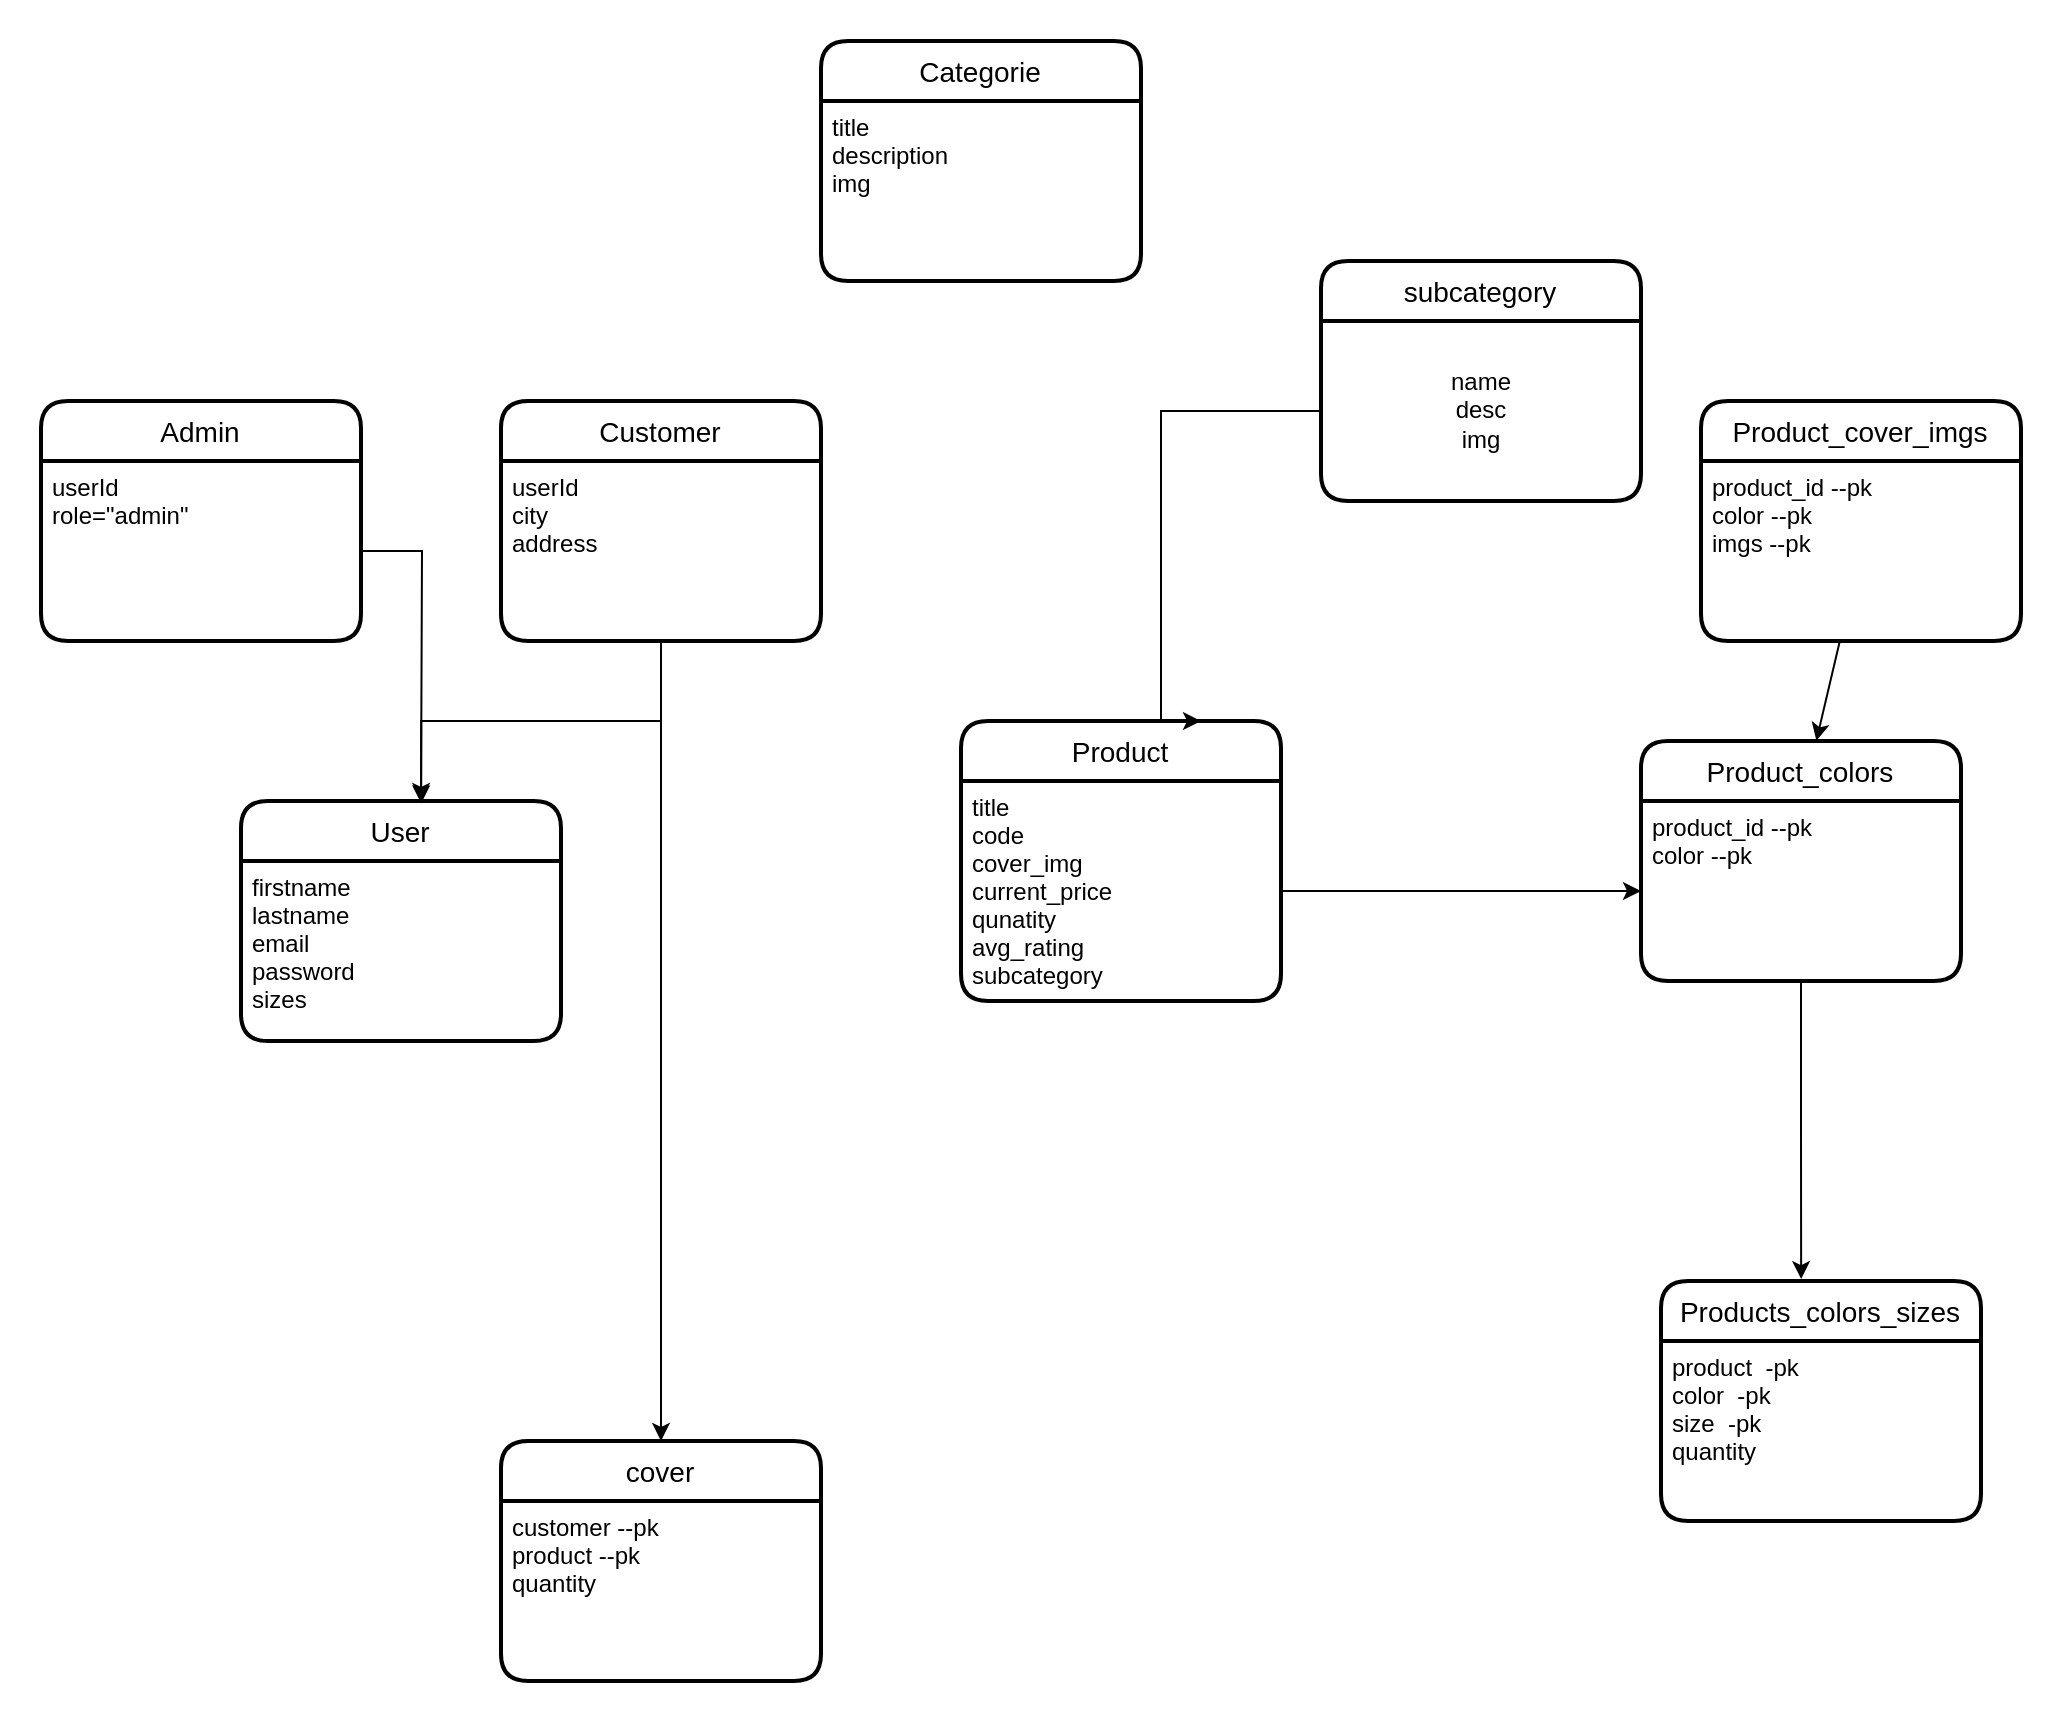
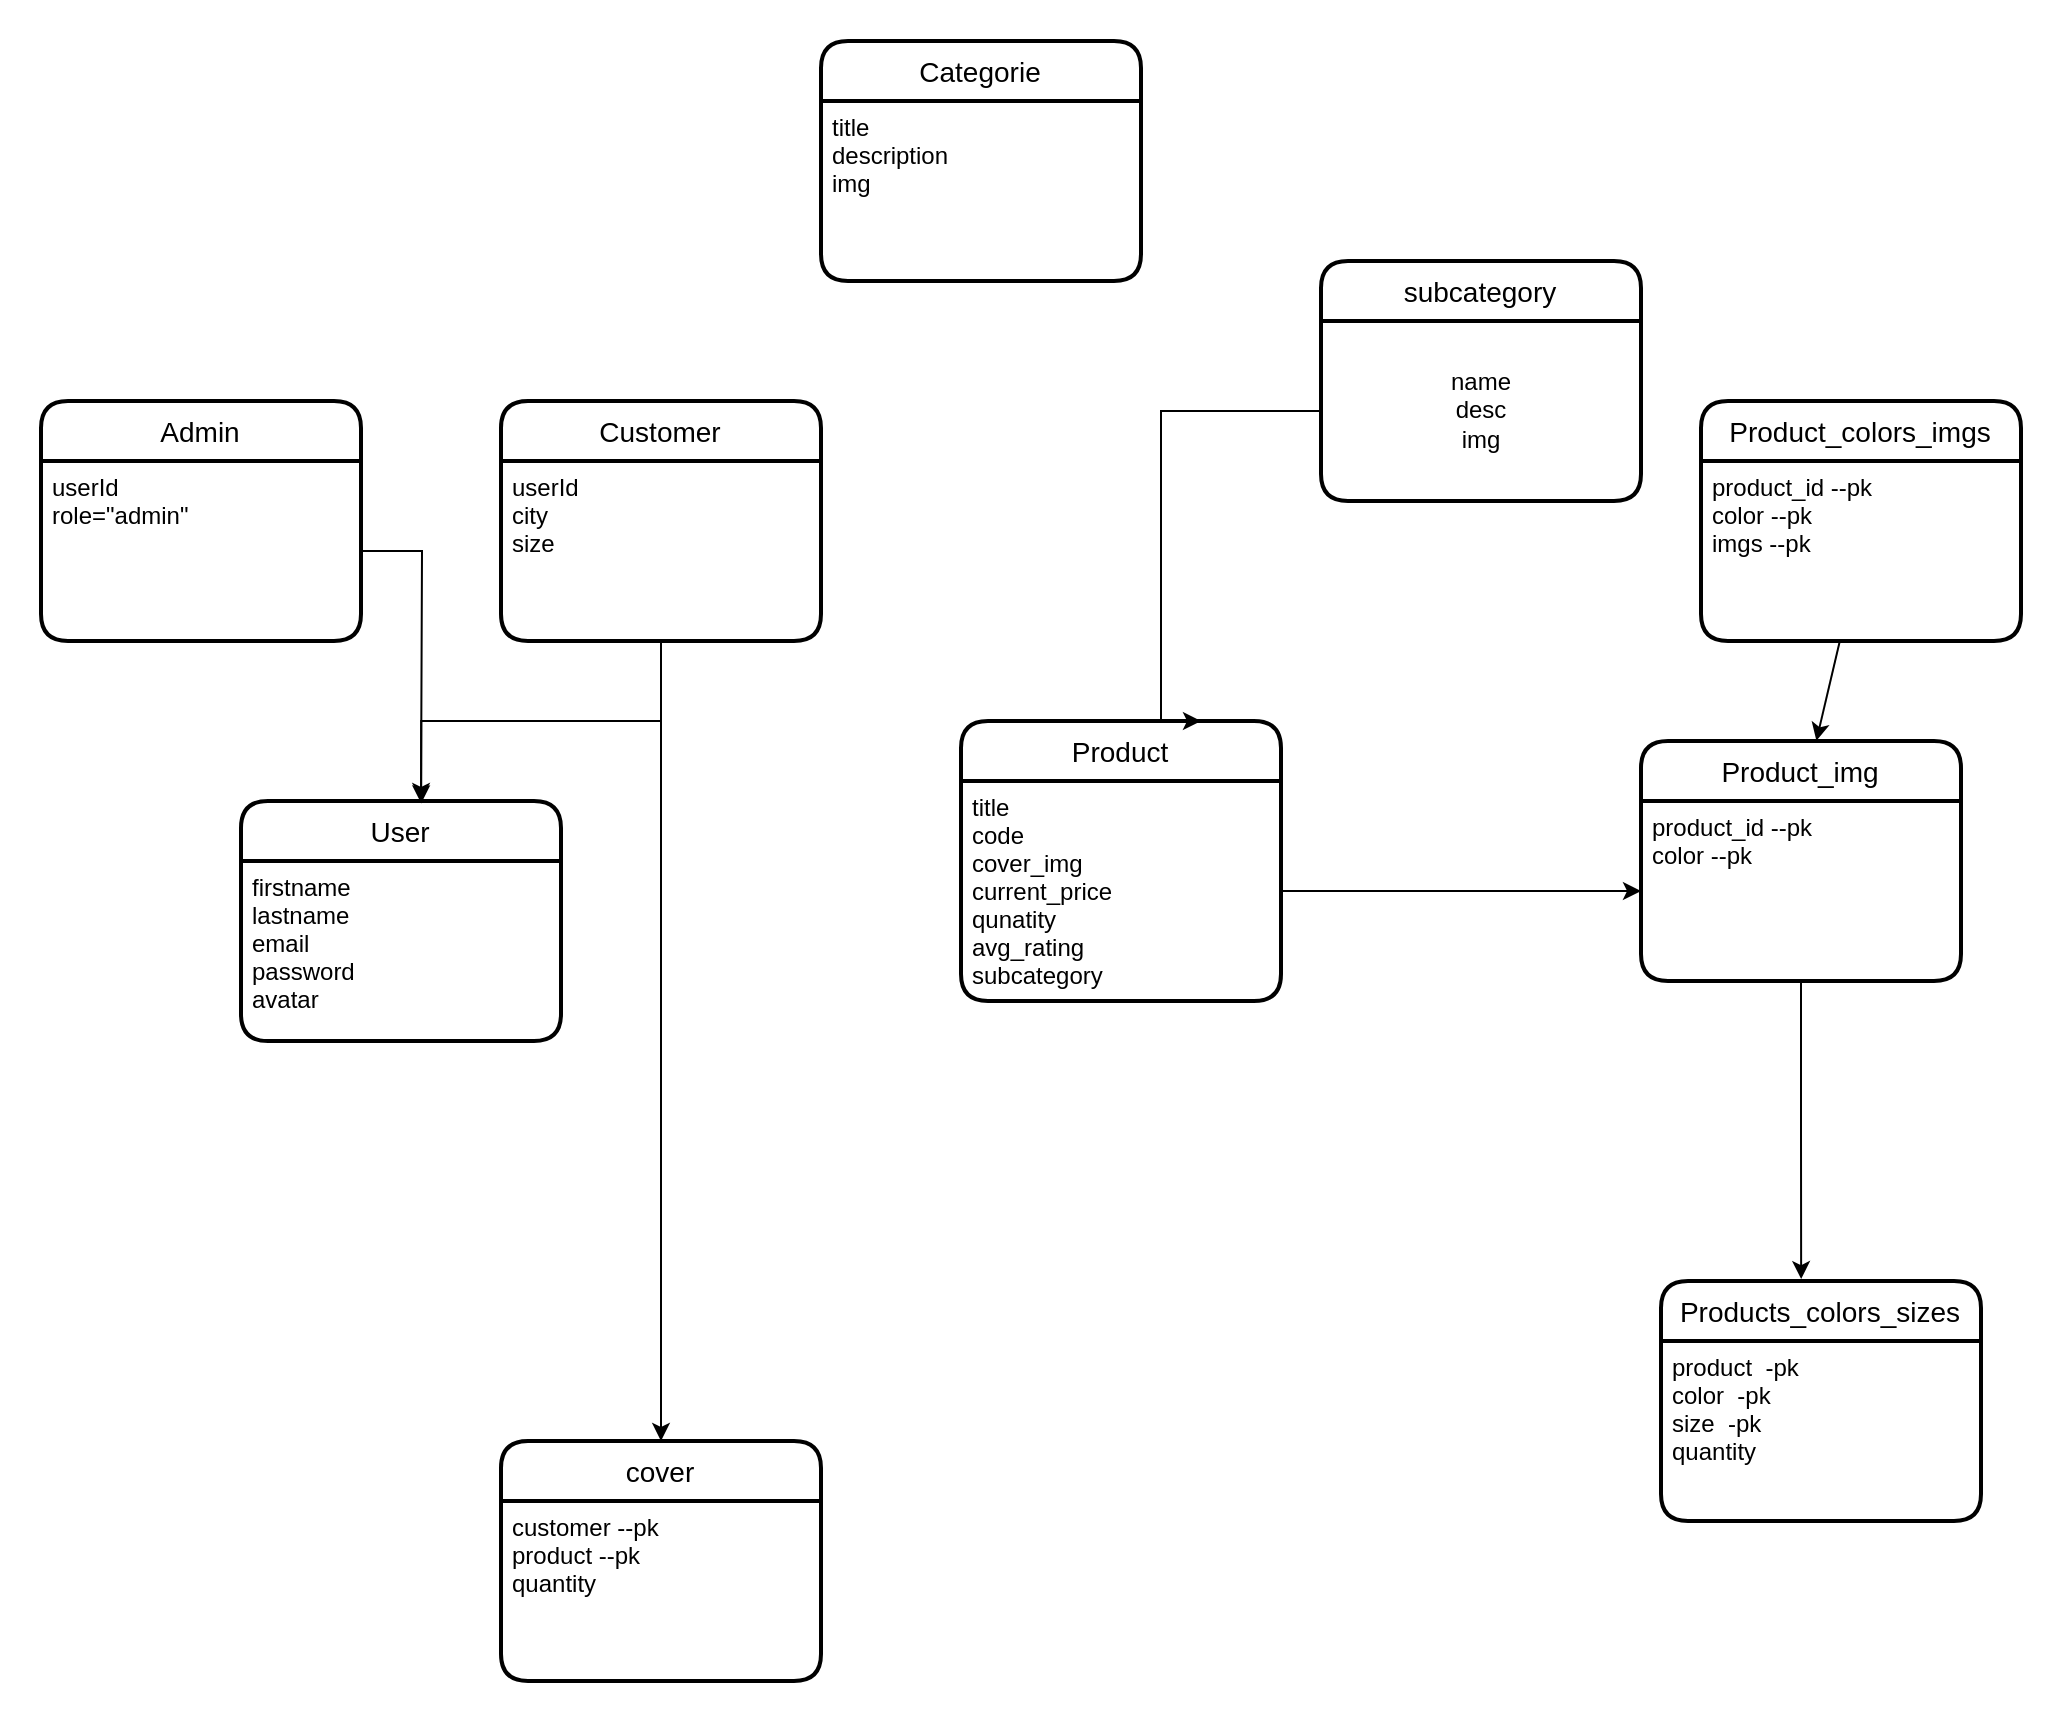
node "Product_cover_imgs": label "Product_cover_imgs" -> "Product_colors_imgs"
node "userId city address": label "userId city address" -> "userId city size"
node "Product_colors": label "Product_colors" -> "Product_img"
node "firstname lastname email password sizes": label "firstname lastname email password sizes" -> "firstname lastname email password avatar"
